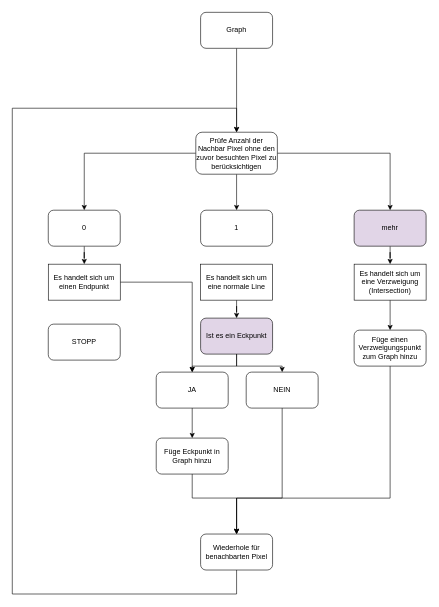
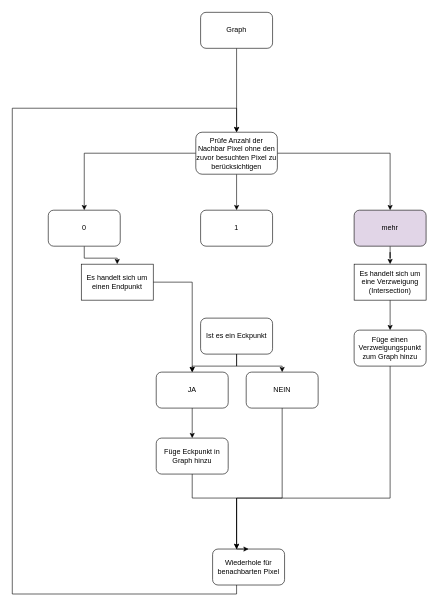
node "Es handelt sich um einen Endpunkt": moved (84, 282) -> (117, 282)
node "Es handelt sich um eine normale Line": removed
edge "Es handelt sich um eine normale Line" -> "Ist es ein Eckpunkt": removed
node "Ist es ein Eckpunkt": fillcolor #e1d5e7 -> #ffffff
node "STOPP": removed
node "Wiederhole für benachbarten Pixel": moved (237, 552) -> (249, 567)
